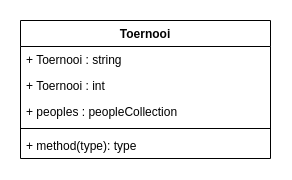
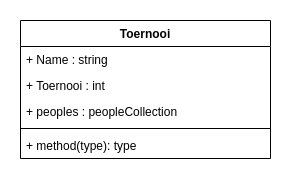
node "+ Toernooi : string": label "+ Toernooi : string" -> "+ Name : string"
